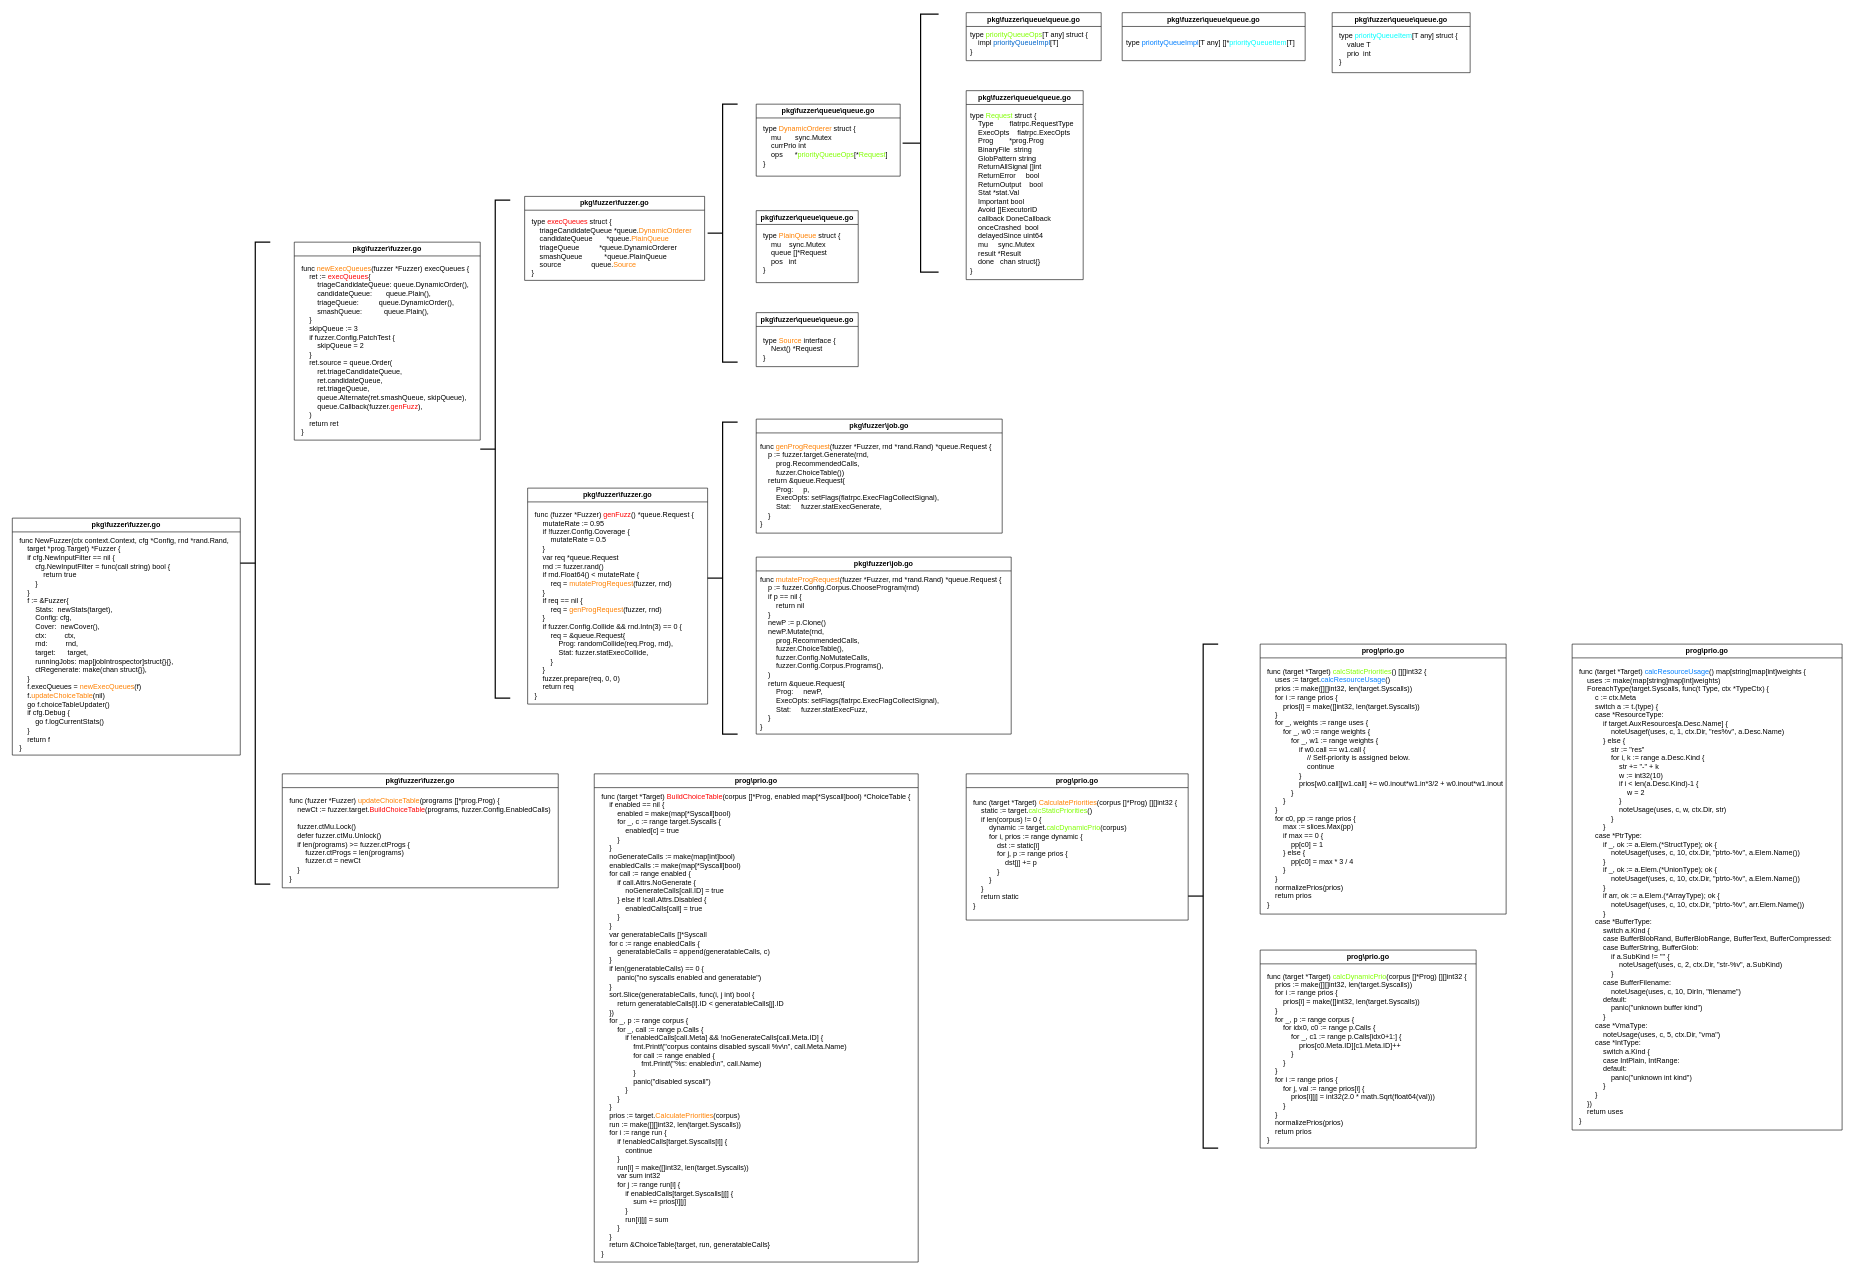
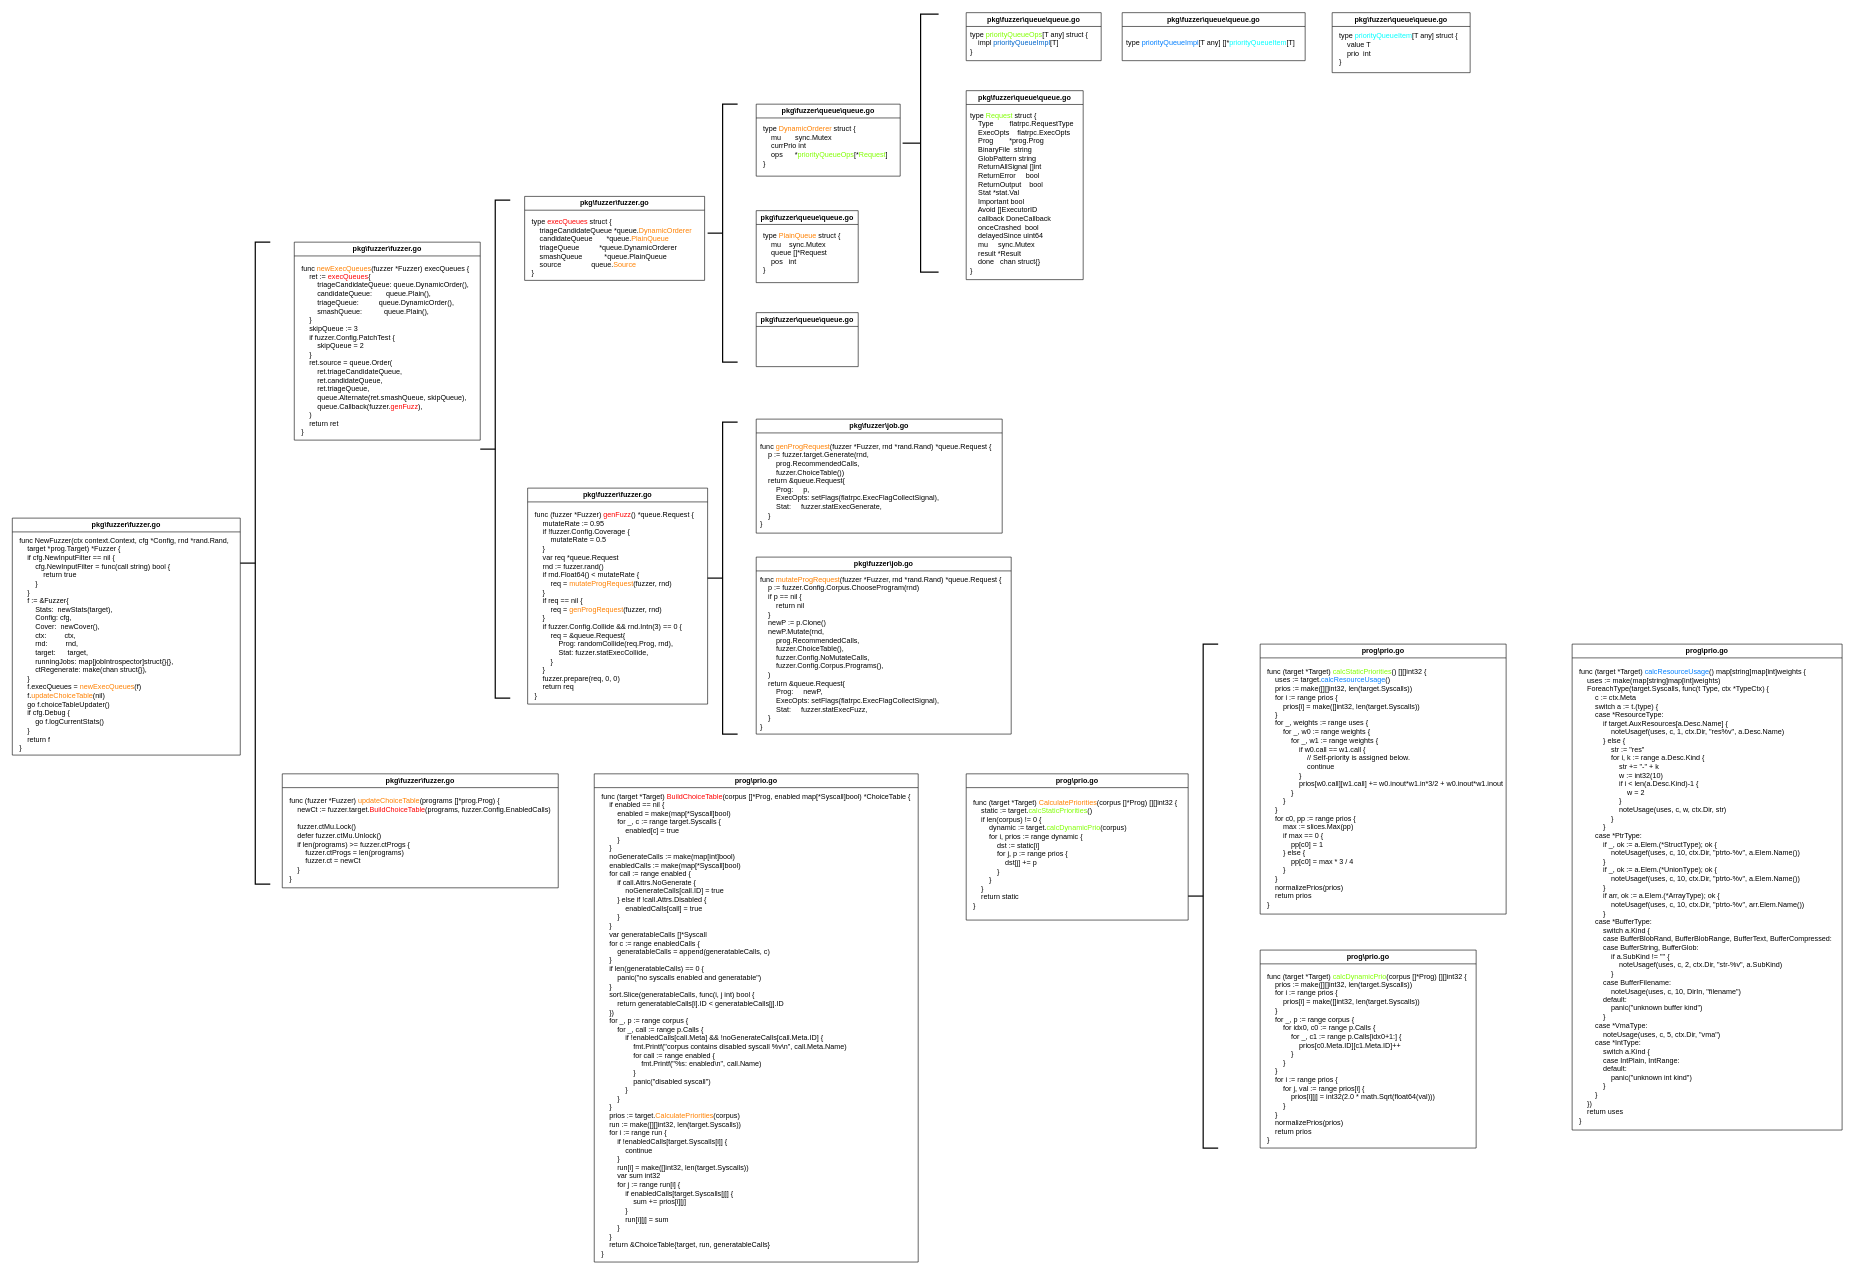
node "type Source interface { Next() *Request }": removed
